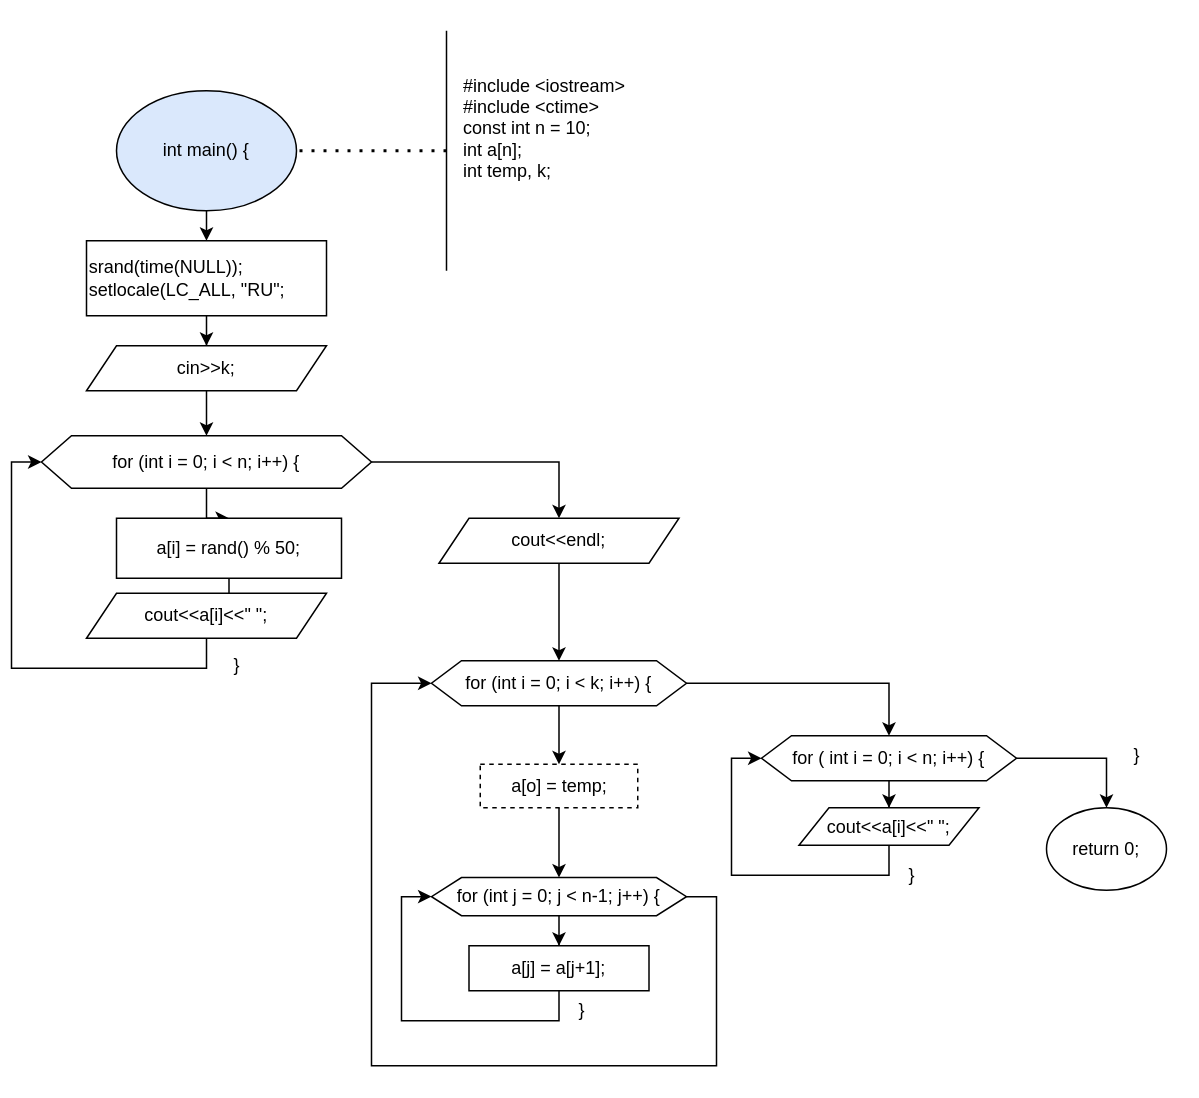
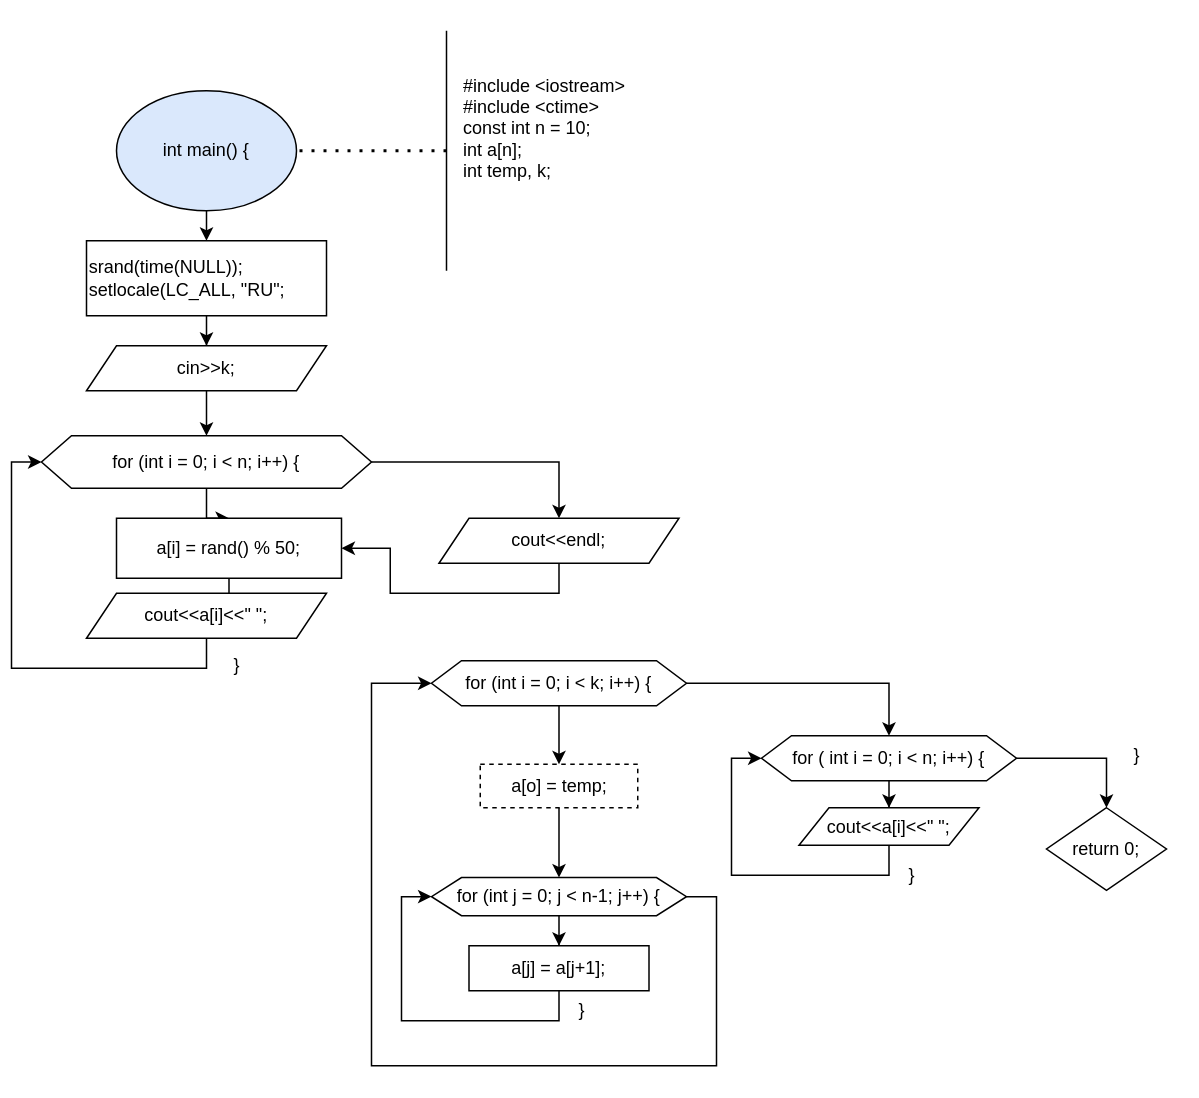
edge "cout<<endl;" -> "for (int i = 0; i < k; i++) {": now "cout<<endl;" -> "a[i] = rand() % 50;"
node "return 0;": shape ellipse -> diamond
